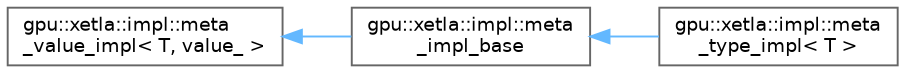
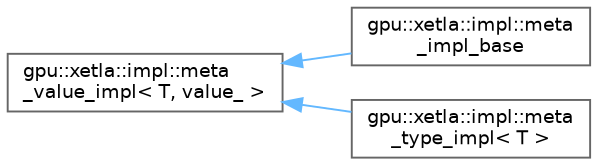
edge "gpu::xetla::impl::meta _type_impl< T >" -> "gpu::xetla::impl::meta _impl_base": now "gpu::xetla::impl::meta _type_impl< T >" -> "gpu::xetla::impl::meta _value_impl< T, value_ >"
